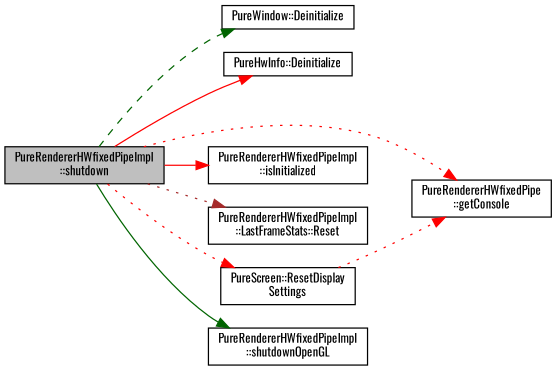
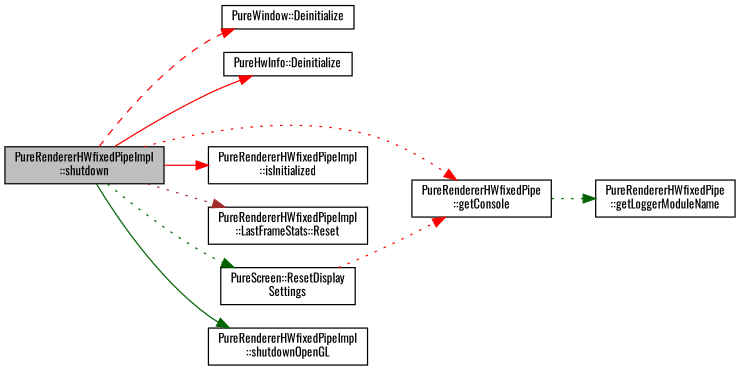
edge "PureRendererHWfixedPipeImpl ::shutdown" -> "PureWindow::Deinitialize": color darkgreen -> red
node "PureRendererHWfixedPipe ::getLoggerModuleName": added
edge "PureRendererHWfixedPipeImpl ::shutdown" -> "PureScreen::ResetDisplay Settings": color red -> darkgreen
